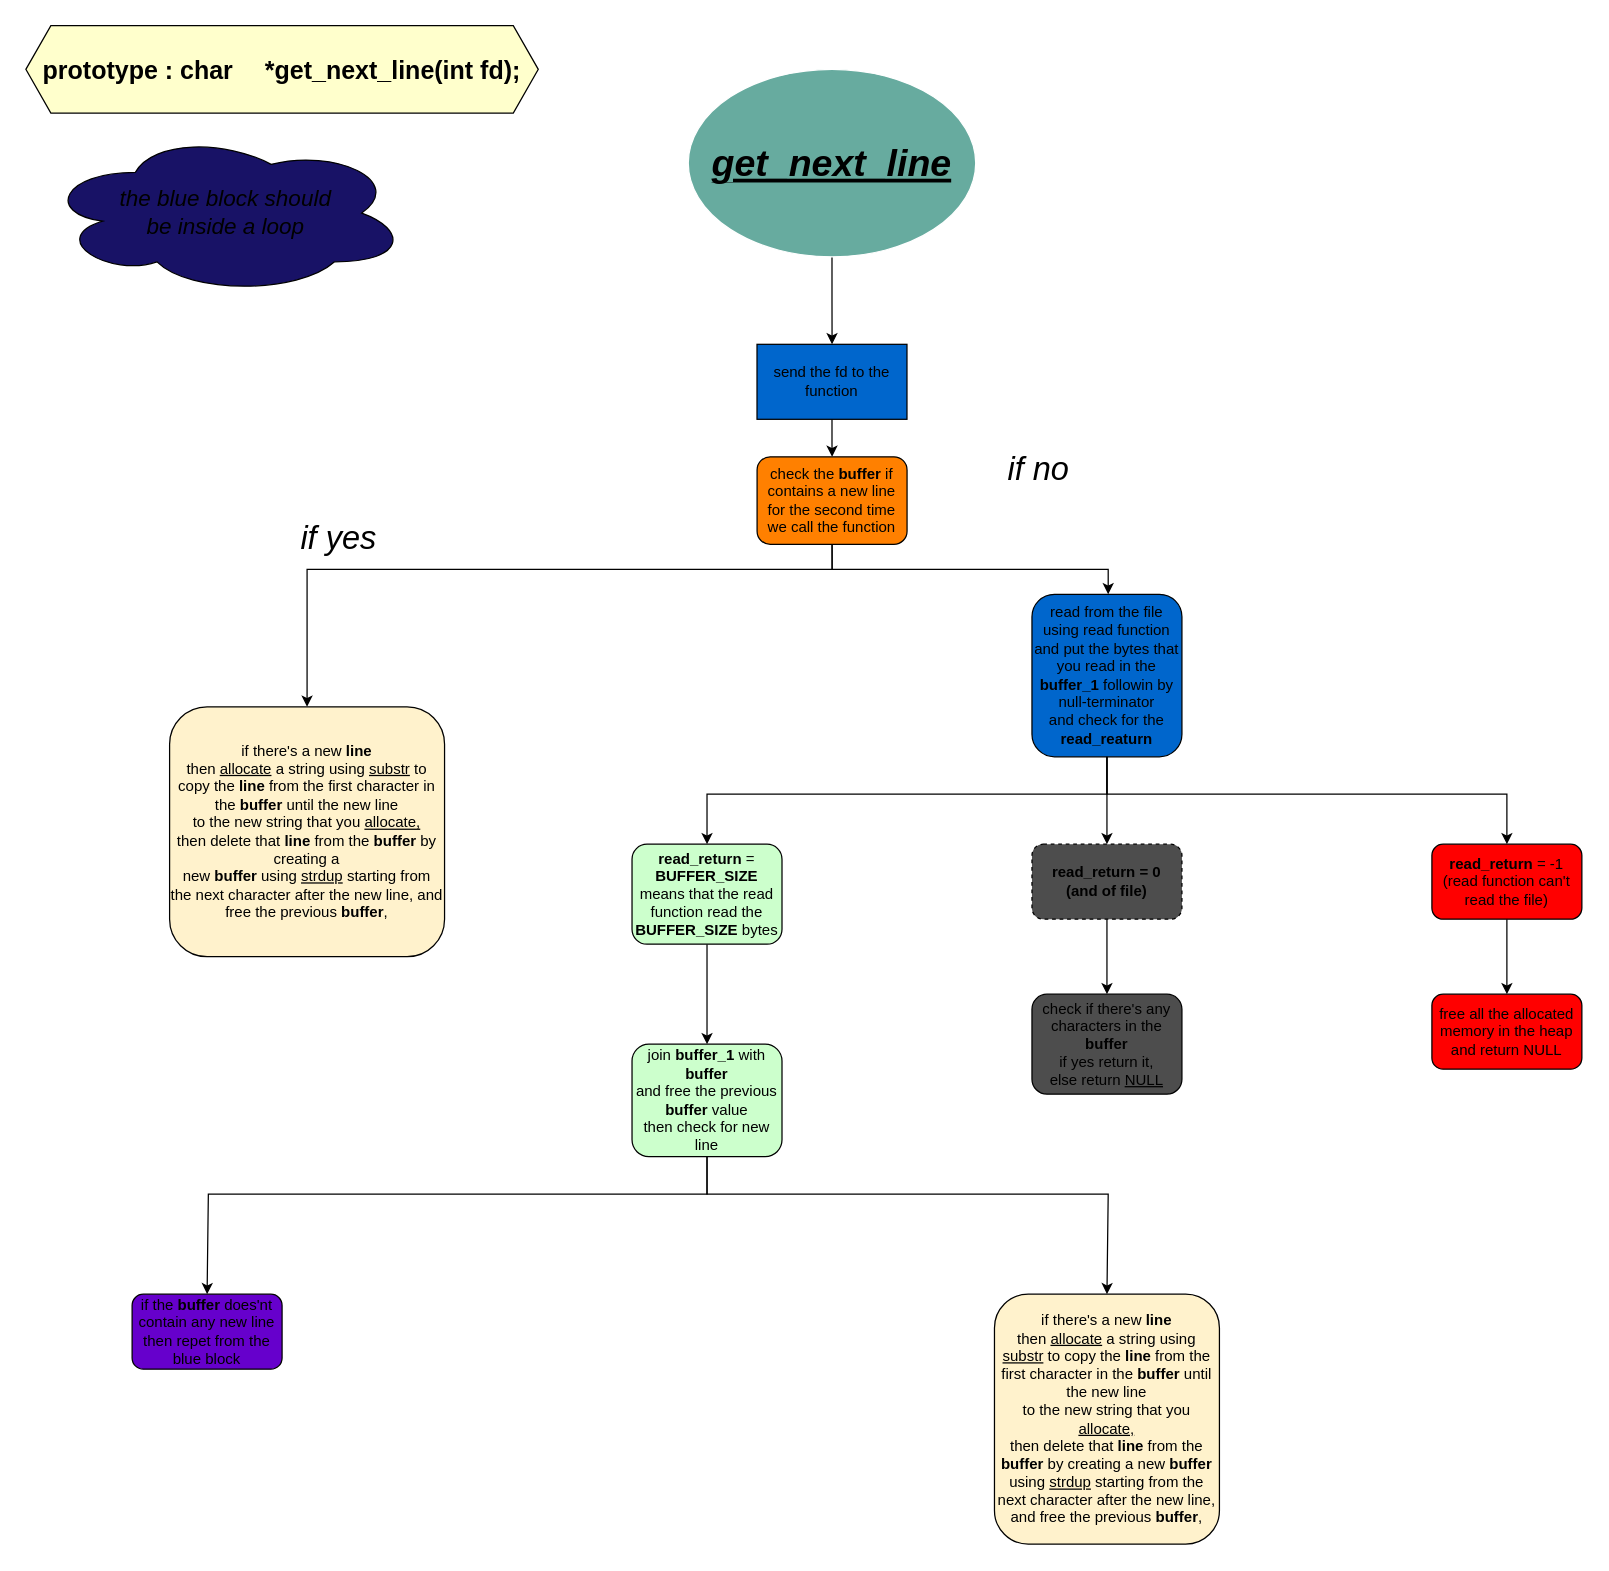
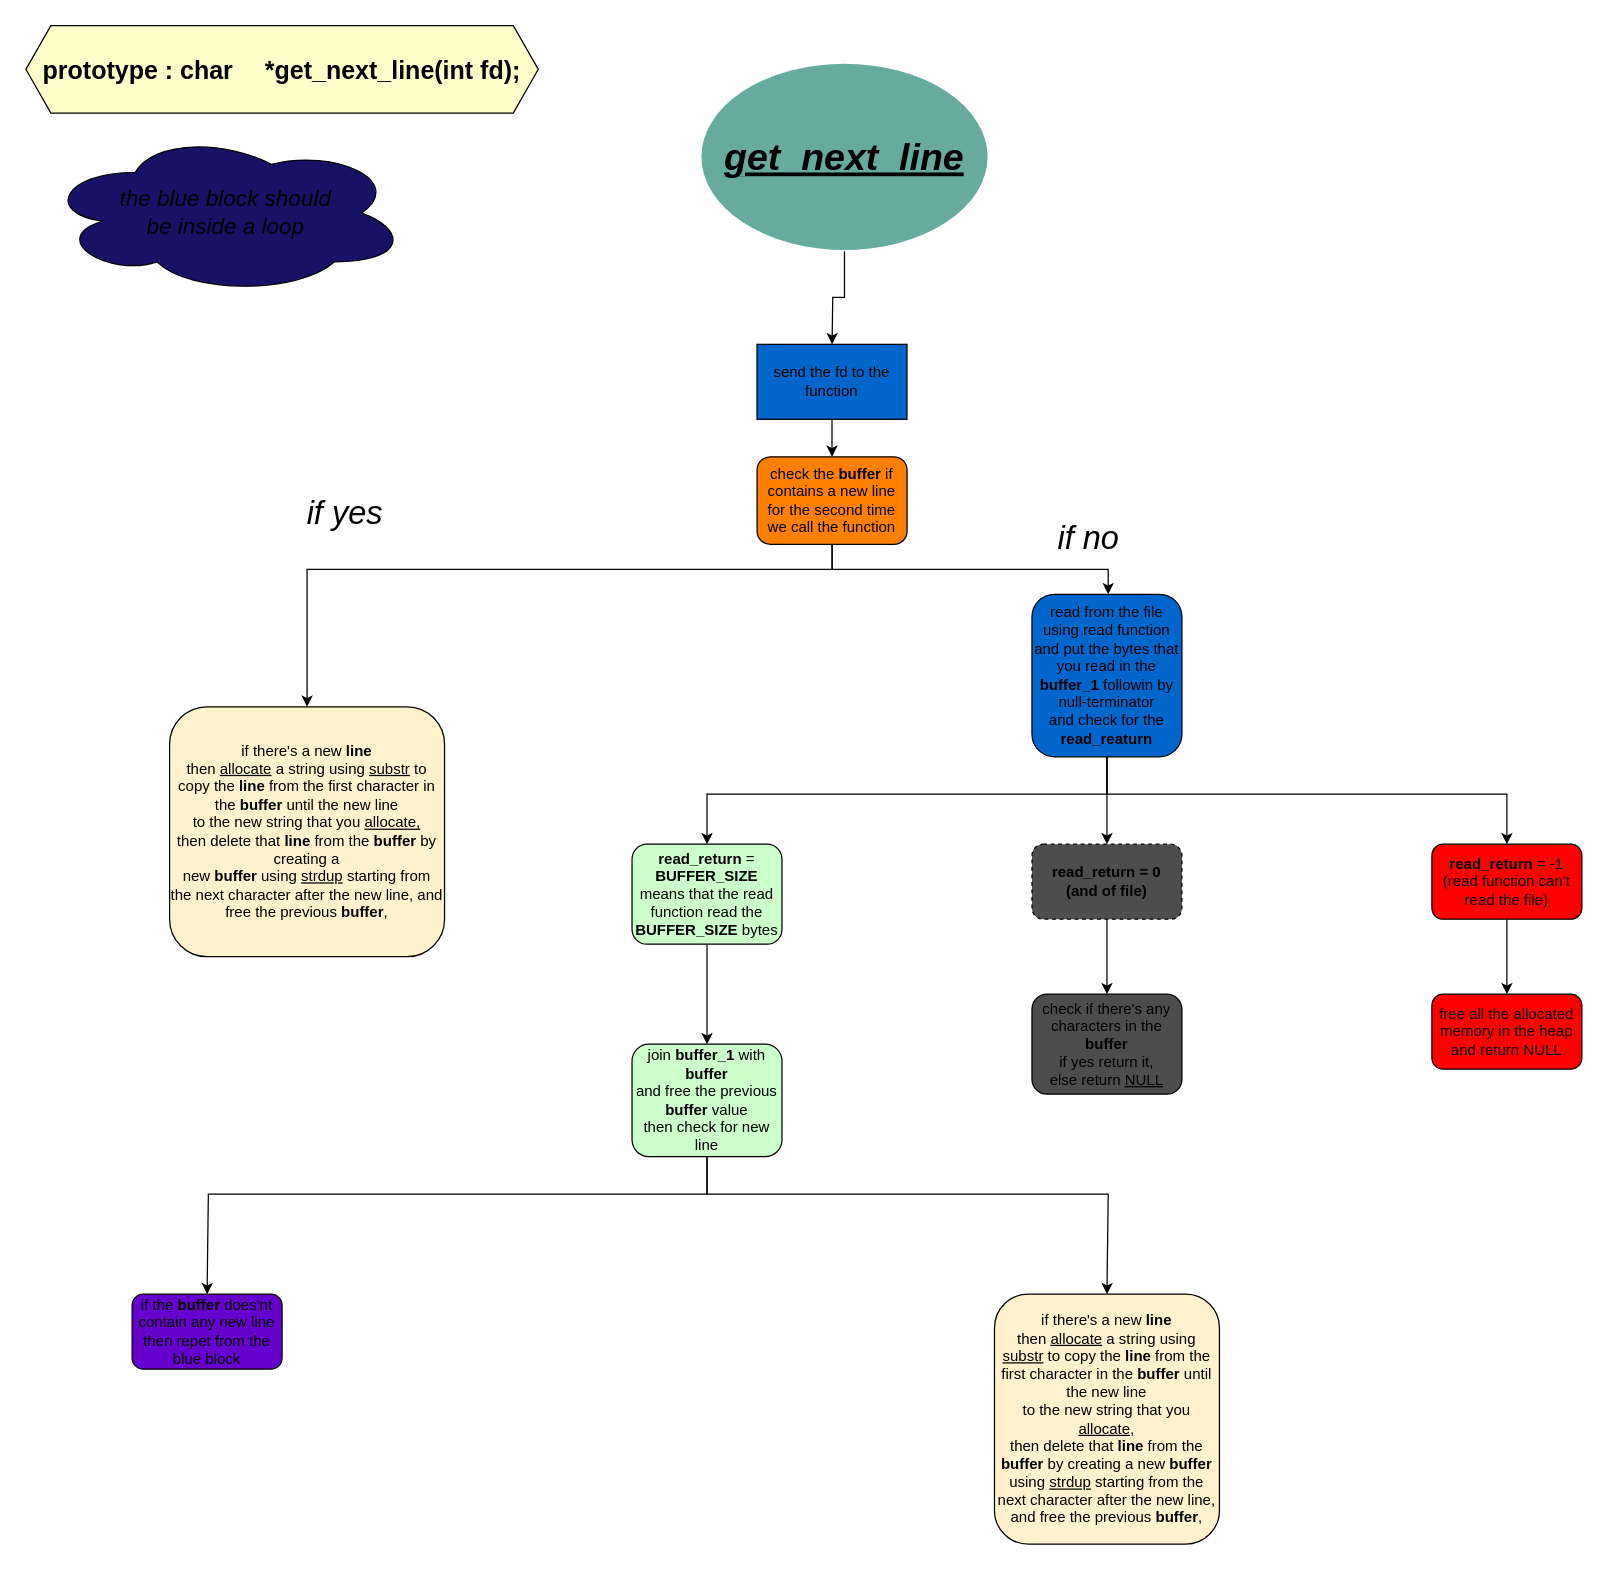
node "get_next_line": moved (832, 163) -> (844, 157)
node "if no": moved (1038, 469) -> (1088, 538)
node "if yes": moved (338, 538) -> (344, 513)
